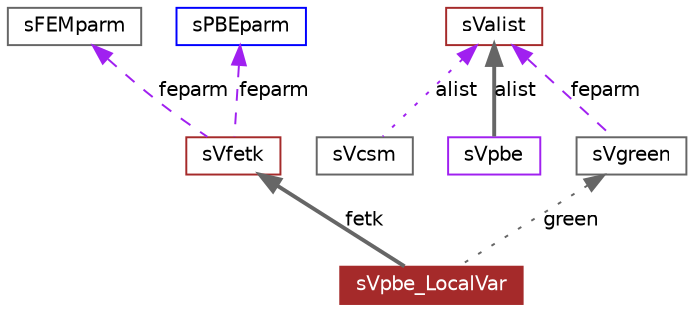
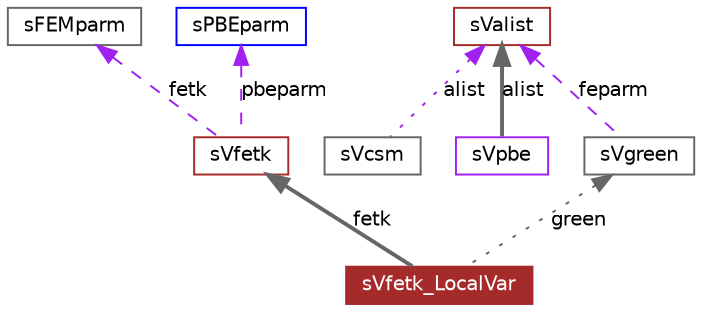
edge "sVfetk" -> "sFEMparm": label "feparm" -> "fetk"
edge "sVfetk" -> "sPBEparm": label "feparm" -> "pbeparm"
node "sVpbe_LocalVar": label "sVpbe_LocalVar" -> "sVfetk_LocalVar"
